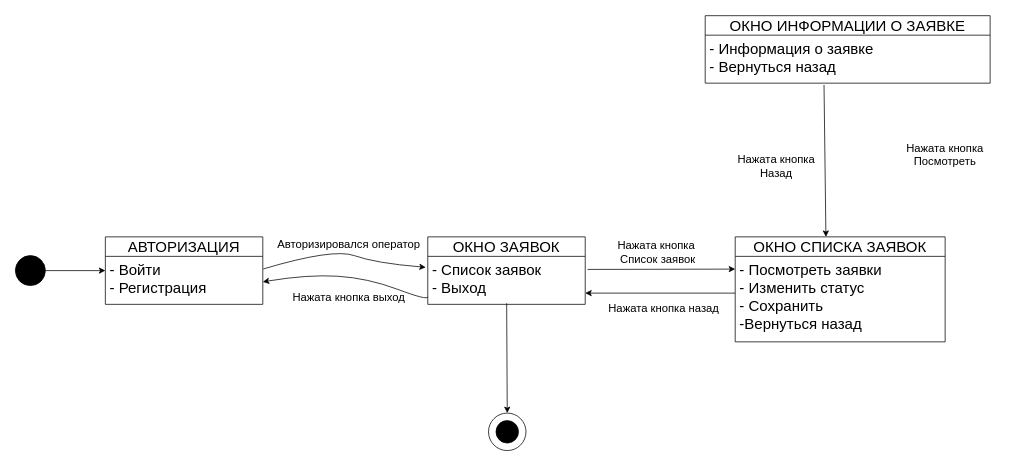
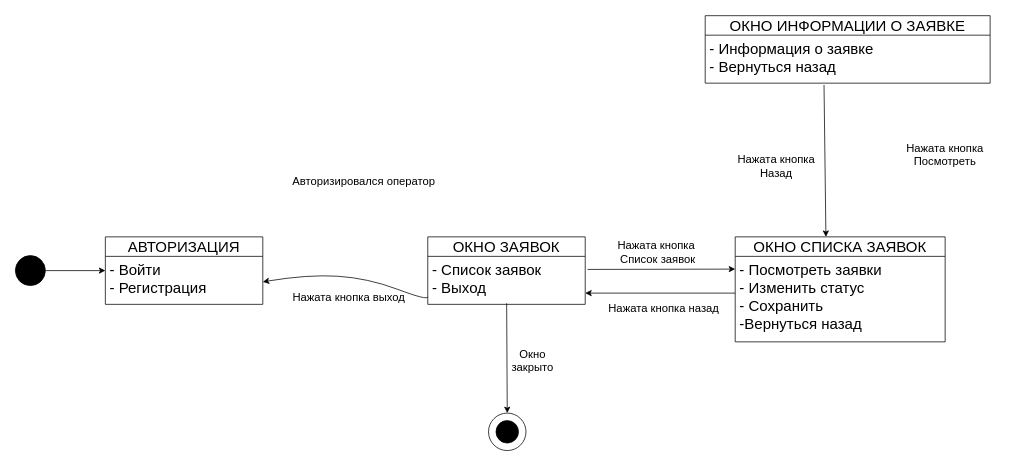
node "Авторизировался оператор": moved (349, 244) -> (364, 180)
edge "- Войти - Регистрация" -> "- Список заявок - Выход": removed
node "Окно закрыто": added
